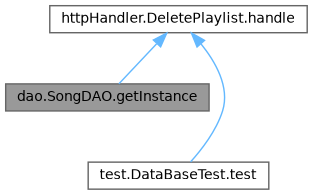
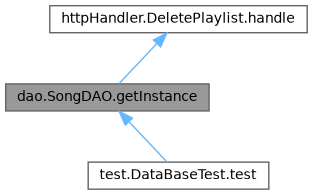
edge "test.DataBaseTest.test" -> "httpHandler.DeletePlaylist.handle": now "test.DataBaseTest.test" -> "dao.SongDAO.getInstance"
